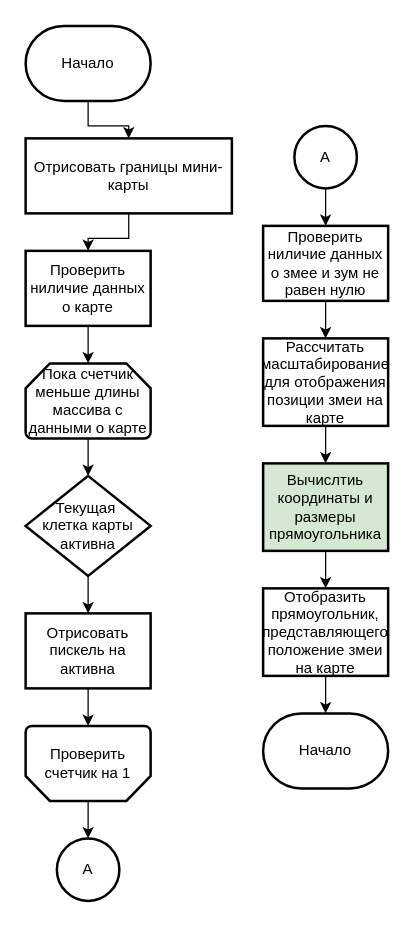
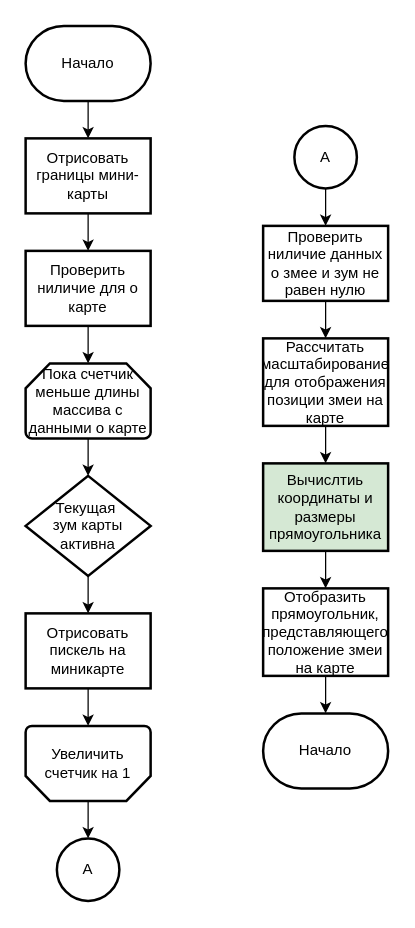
node "Отрисовать границы мини-карты": size 206x75 -> 125x75
node "Проверить ниличие данных о карте": label "Проверить ниличие данных о карте" -> "Проверить ниличие для о карте"
node "Текущая клетка карты активна": label "Текущая клетка карты активна" -> "Текущая зум карты активна"
node "Отрисовать пискель на активна": label "Отрисовать пискель на активна" -> "Отрисовать пискель на миникарте"
node "Проверить счетчик на 1": label "Проверить счетчик на 1" -> "Увеличить счетчик на 1"
